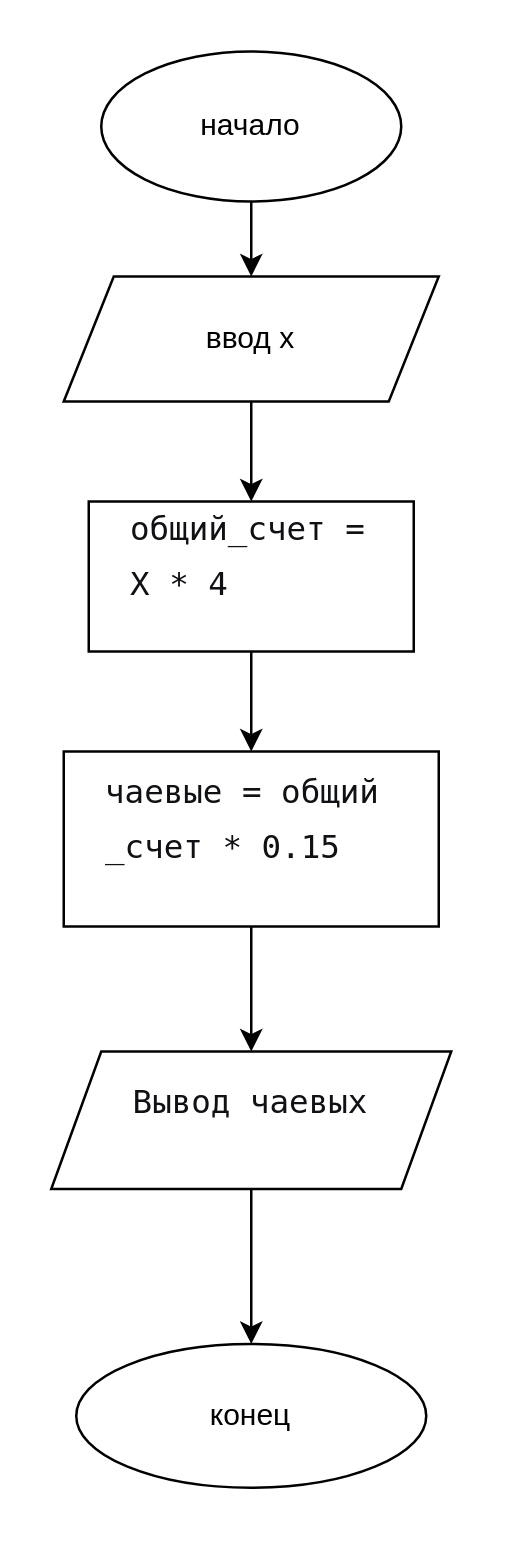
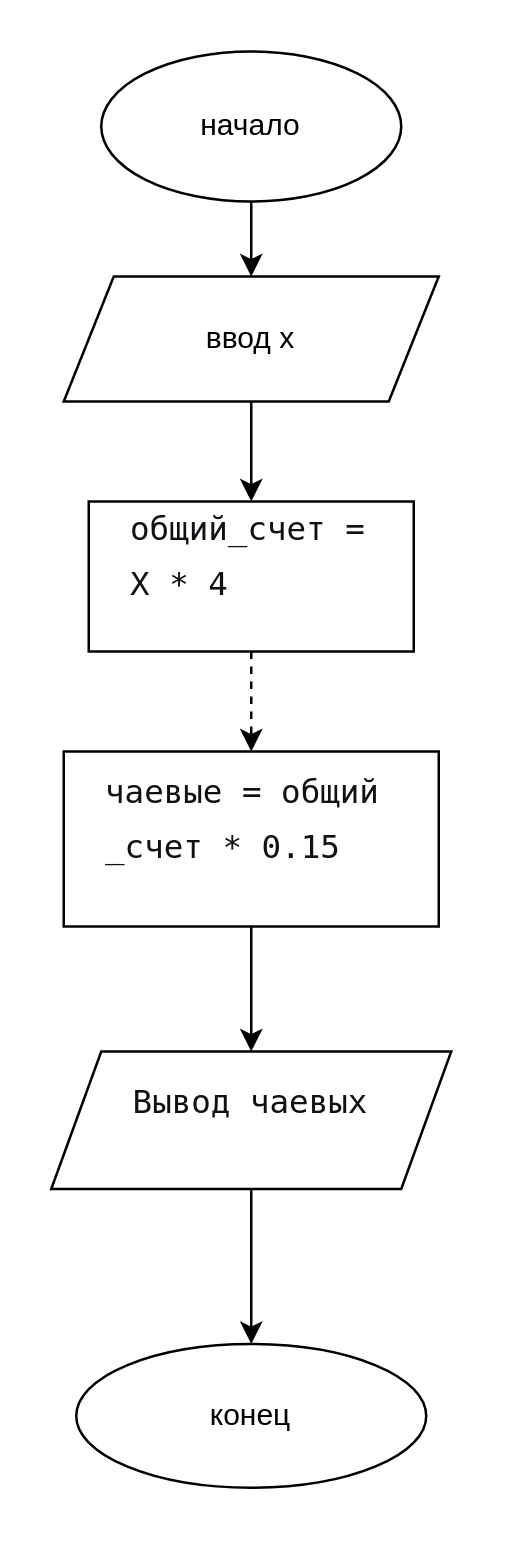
edge "общий_счет = Х * 4" -> "чаевые = общий_счет * 0.15": style solid -> dashed
